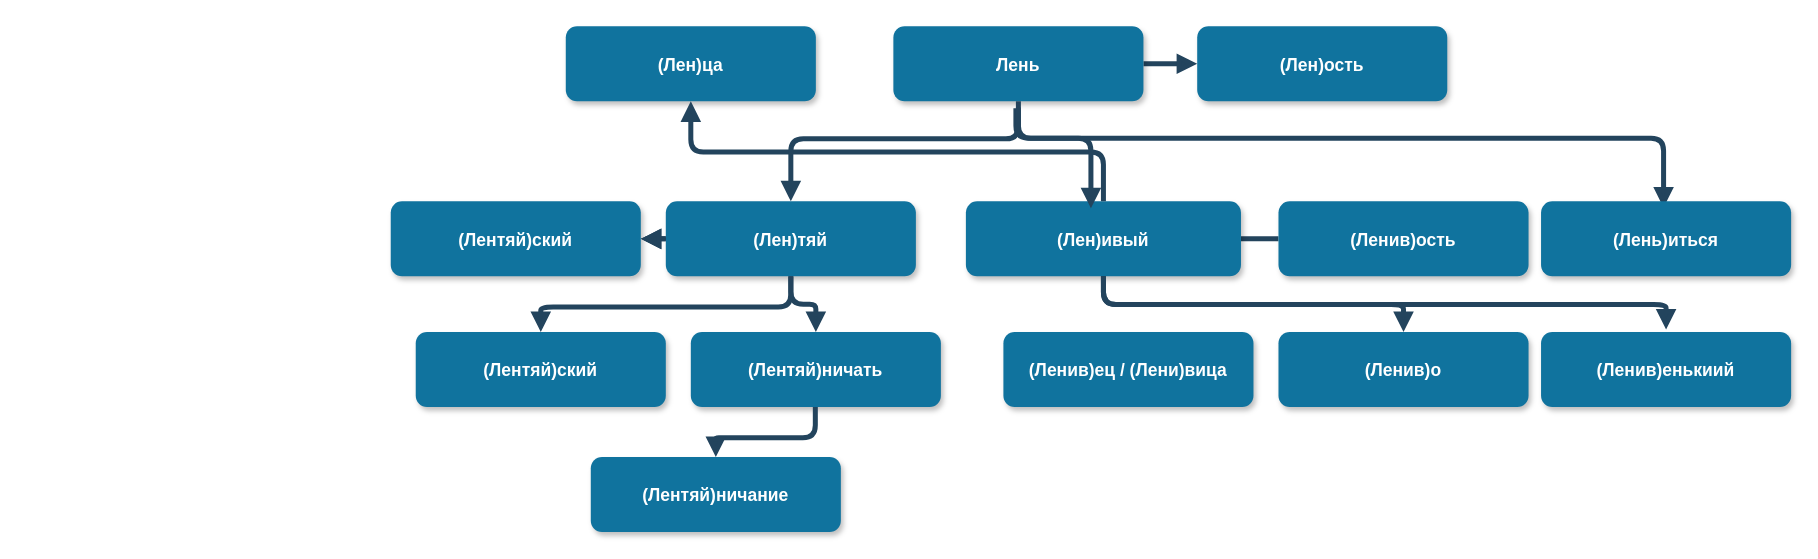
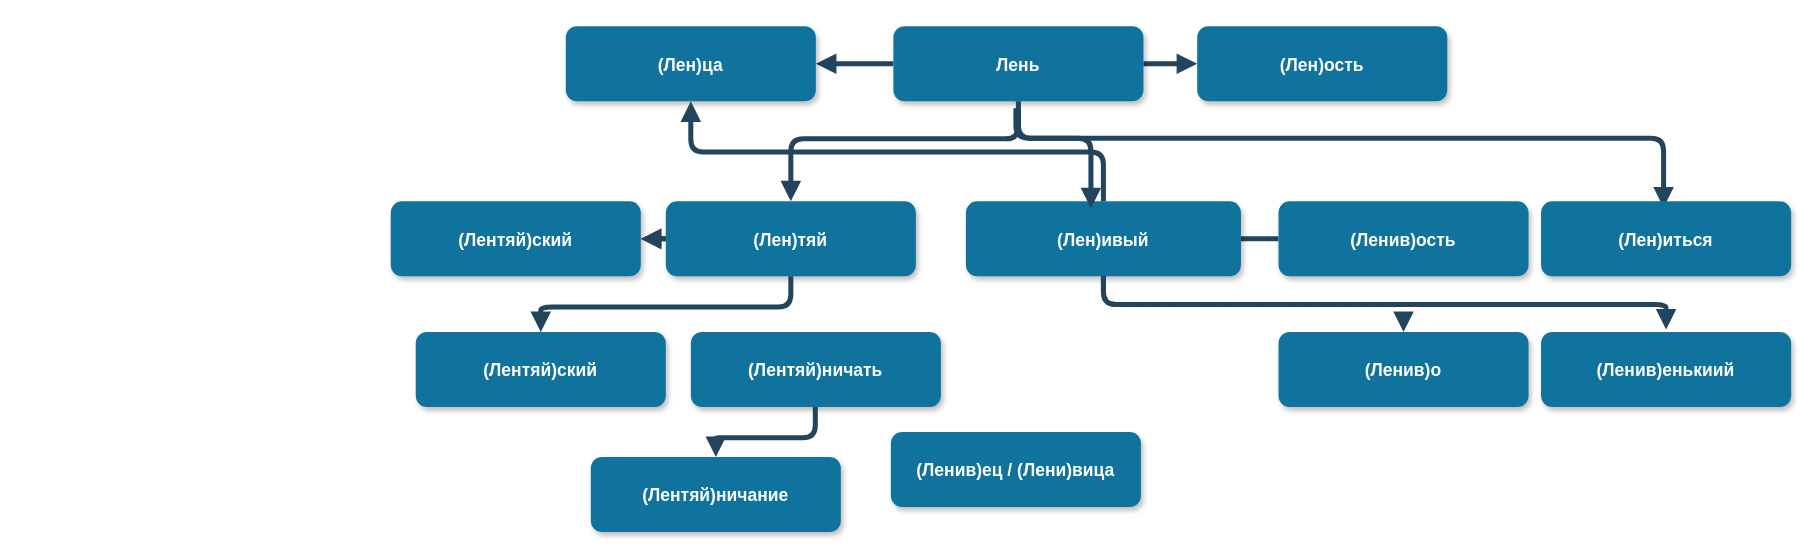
edge "Лень" -> "(Лен)ца": added
node "(Лень)иться": label "(Лень)иться" -> "(Лен)иться"
edge "(Лен)тяй" -> "(Лентяй)ничать": removed
edge "(Лен)ивый" -> "(Ленив)о": style solid -> dashed
node "(Ленив)ец / (Лени)вица": moved (1128, 369) -> (1016, 469)
